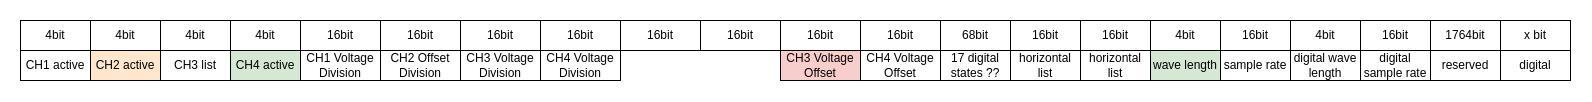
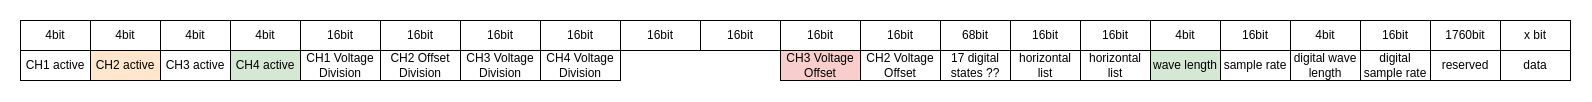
node "1764bit": label "1764bit" -> "1760bit"
node "CH3 list": label "CH3 list" -> "CH3 active"
node "CH4 Voltage Offset": label "CH4 Voltage Offset" -> "CH2 Voltage Offset"
node "digital": label "digital" -> "data"
